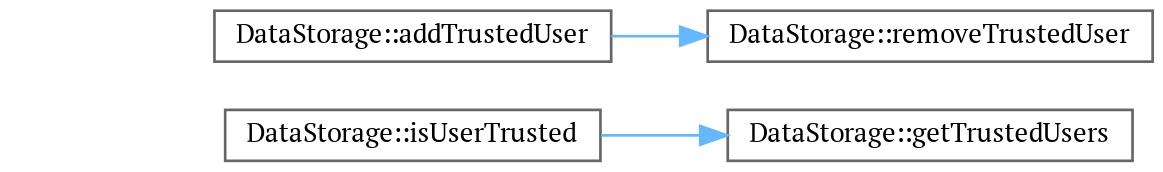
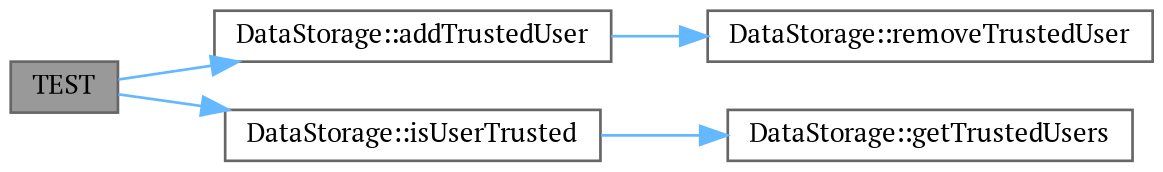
node "TEST": added
